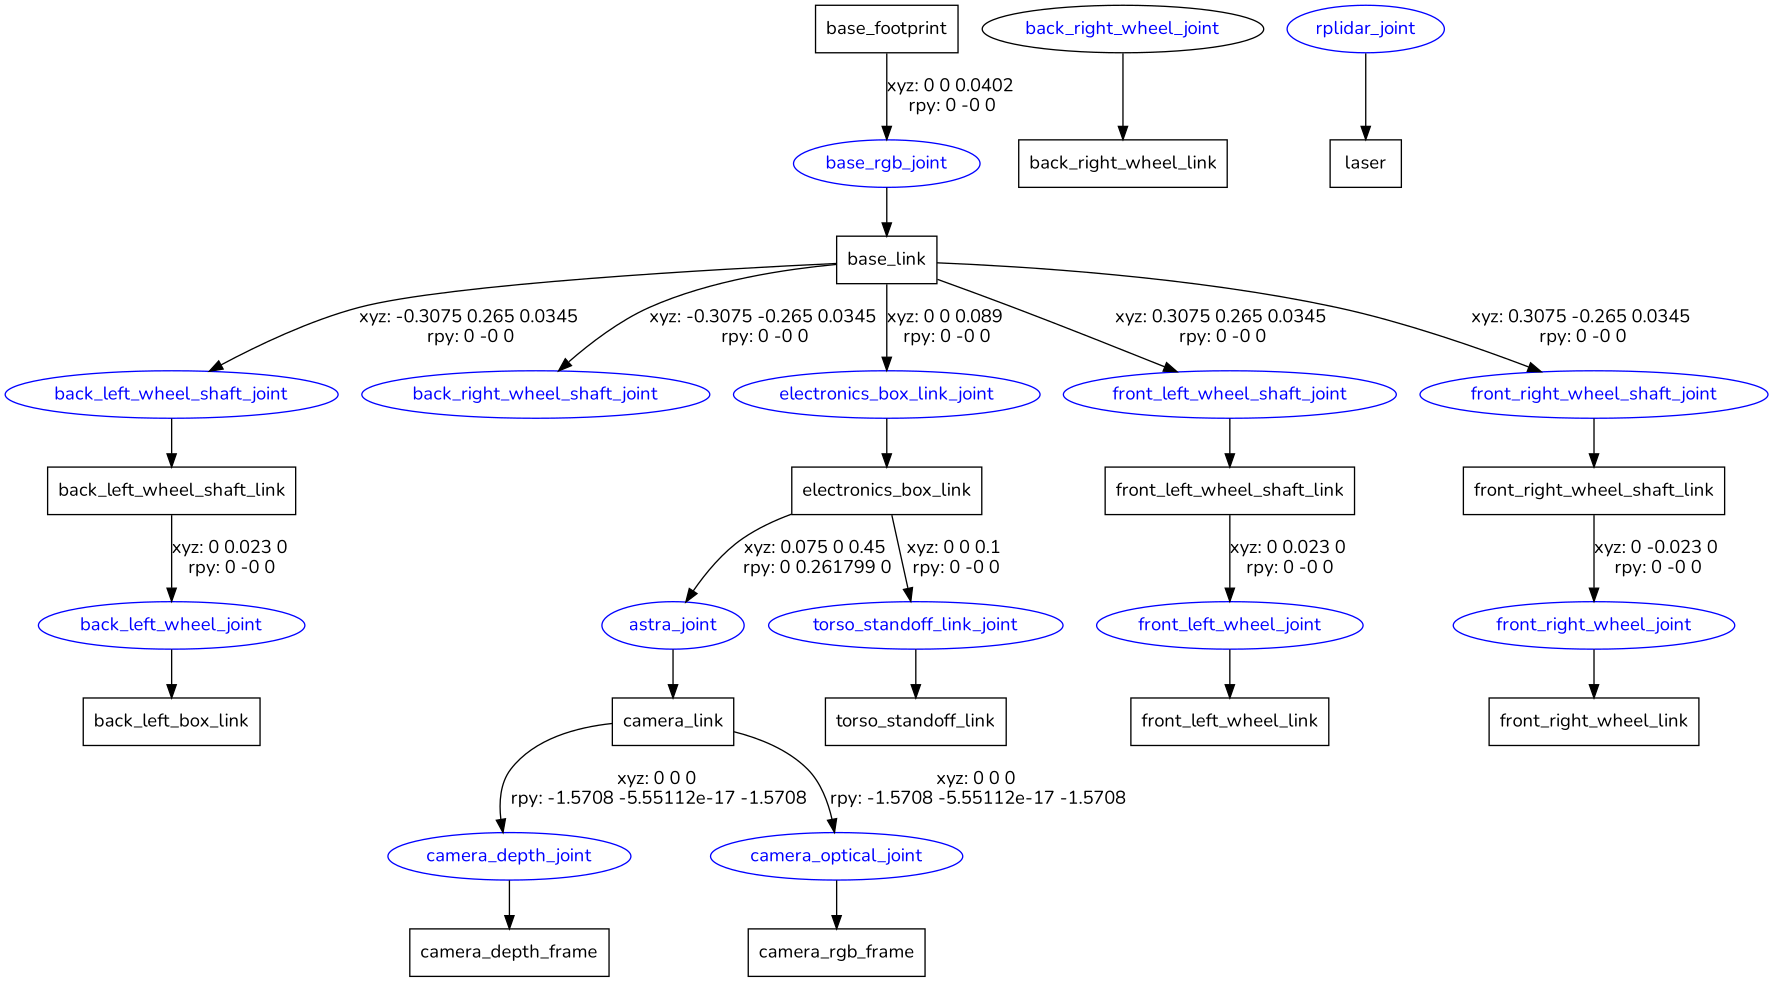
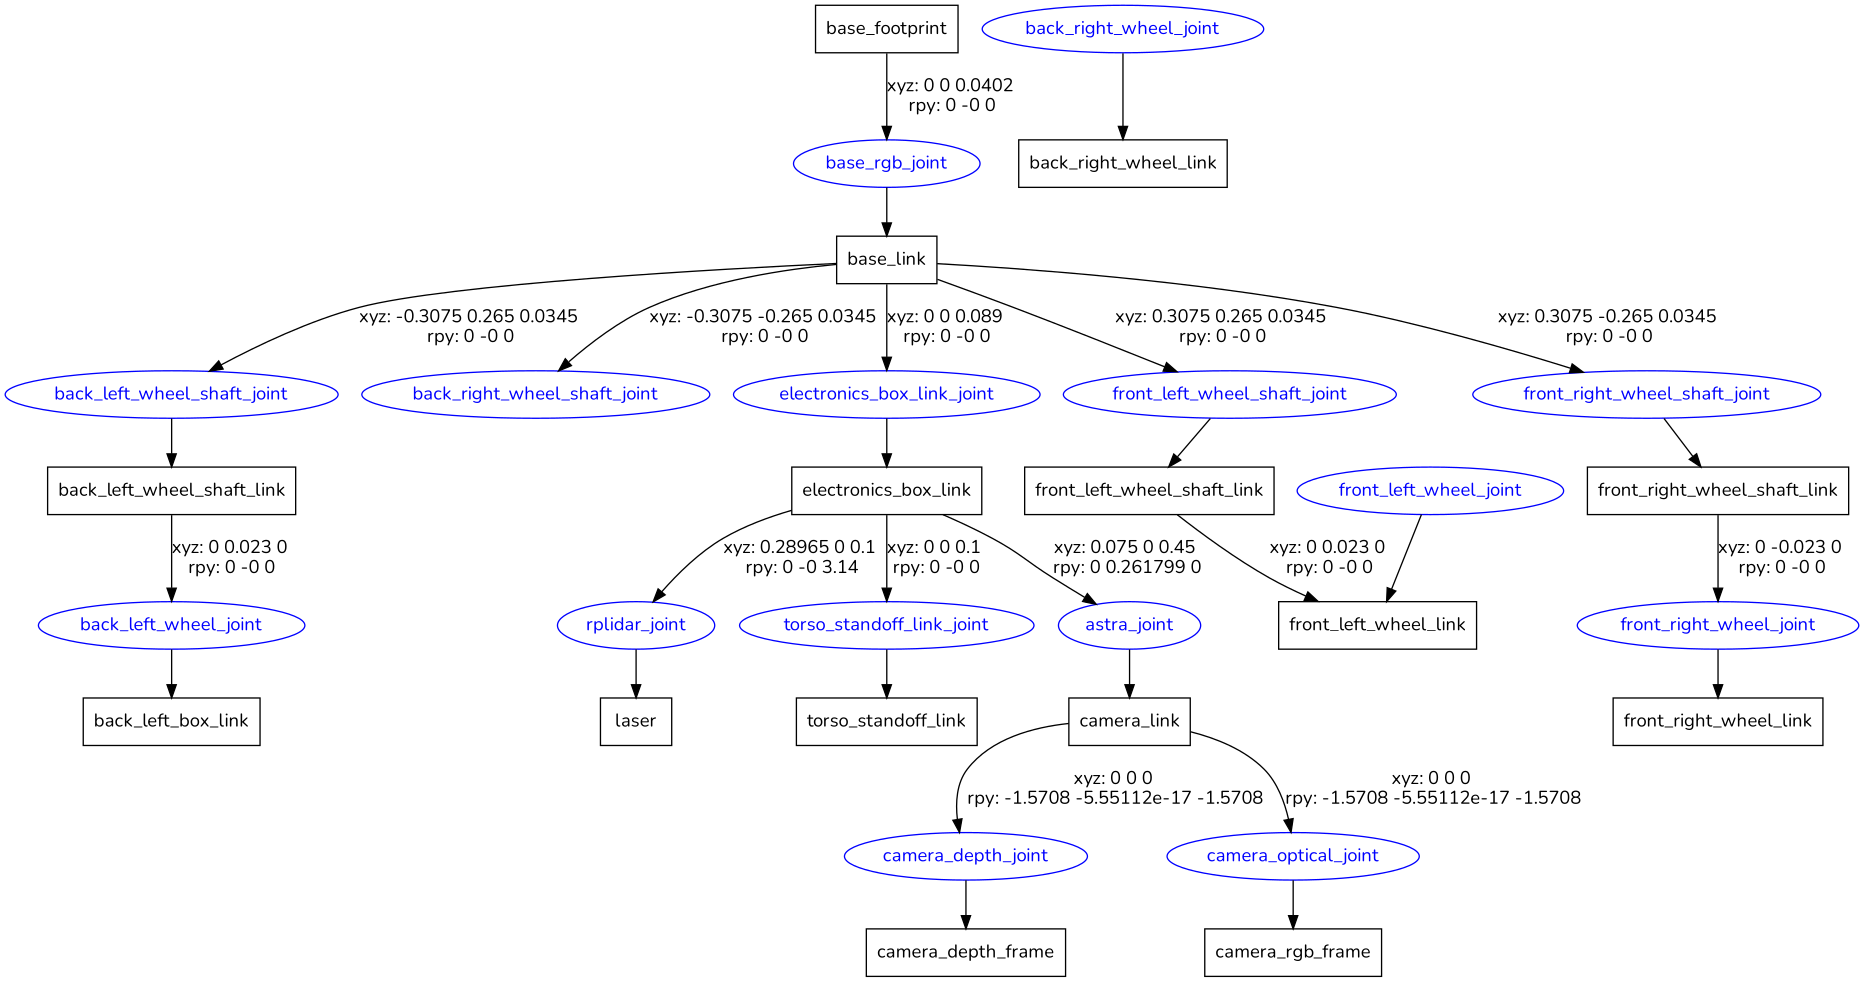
node "back_right_wheel_joint": color black -> blue
edge "electronics_box_link" -> "rplidar_joint": added, label "xyz: 0.28965 0 0.1 rpy: 0 -0 3.14"
edge "front_left_wheel_shaft_link" -> "front_left_wheel_joint": now "front_left_wheel_shaft_link" -> "front_left_wheel_link"
